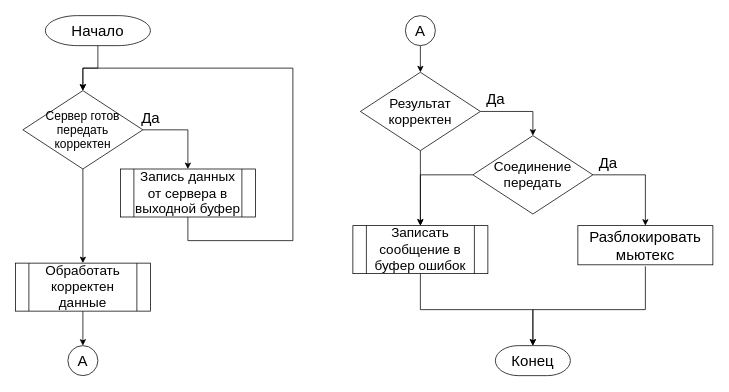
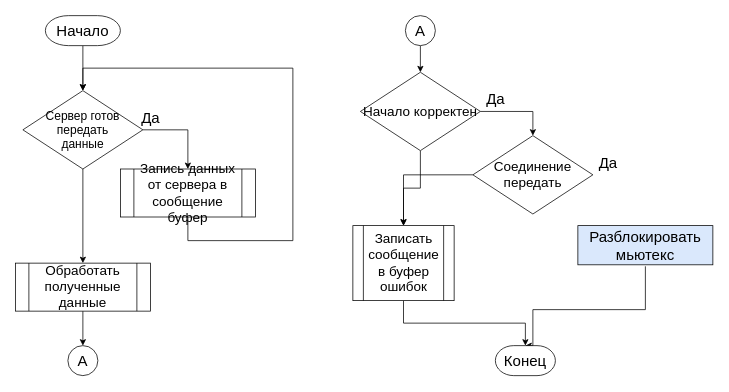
node "Начало": size 105x30 -> 75x30
node "Результат корректен": label "Результат корректен" -> "Начало корректен"
node "Сервер готов передать корректен": label "Сервер готов передать корректен" -> "Сервер готов передать данные"
node "Запись данных от сервера в выходной буфер": label "Запись данных от сервера в выходной буфер" -> "Запись данных от сервера в сообщение буфер"
edge "Соединение передать" -> "Разблокировать мьютекс": removed
node "Разблокировать мьютекс": fillcolor #ffffff -> #dae8fc
node "Записать сообщение в буфер ошибок": size 135x48 -> 101x75
node "Обработать корректен данные": label "Обработать корректен данные" -> "Обработать полученные данные"
node "Конец": size 75x30 -> 60x30
